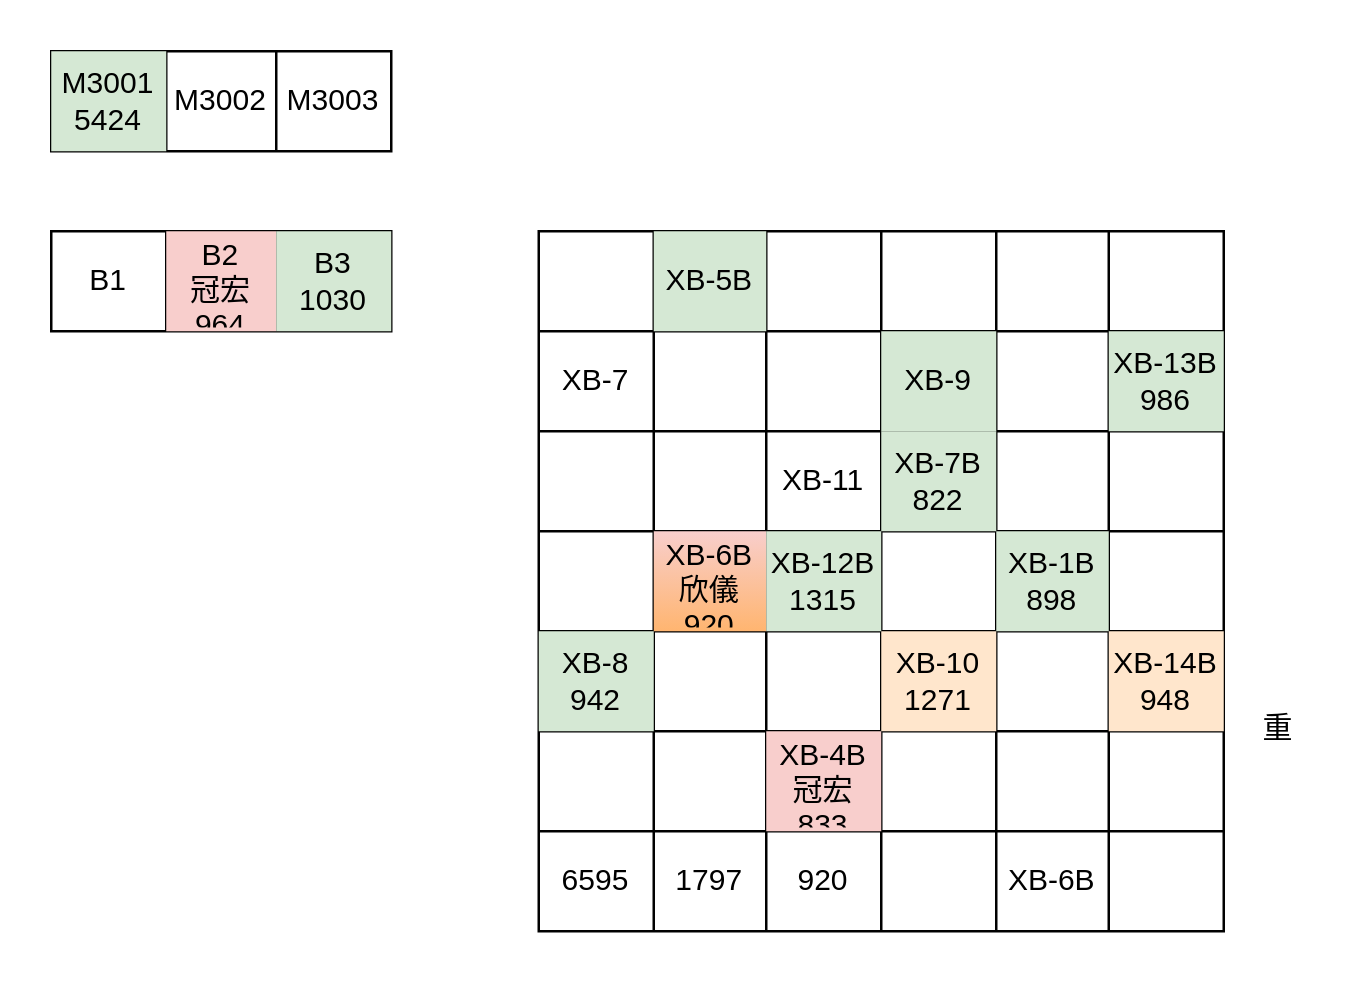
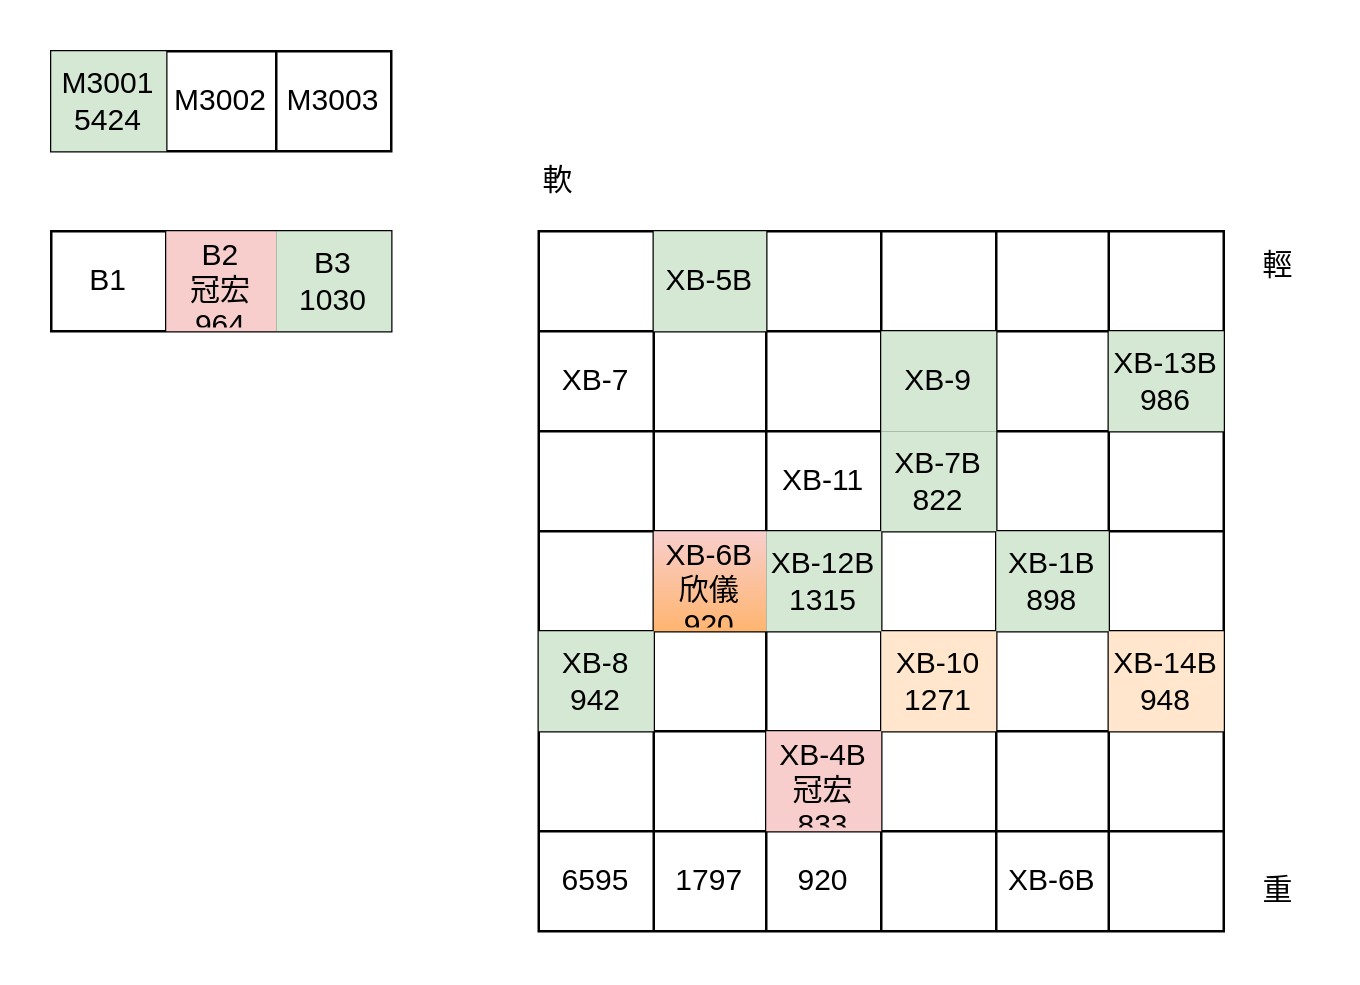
node "軟": added
node "輕": added
node "重": moved (1279, 729) -> (1279, 891)
